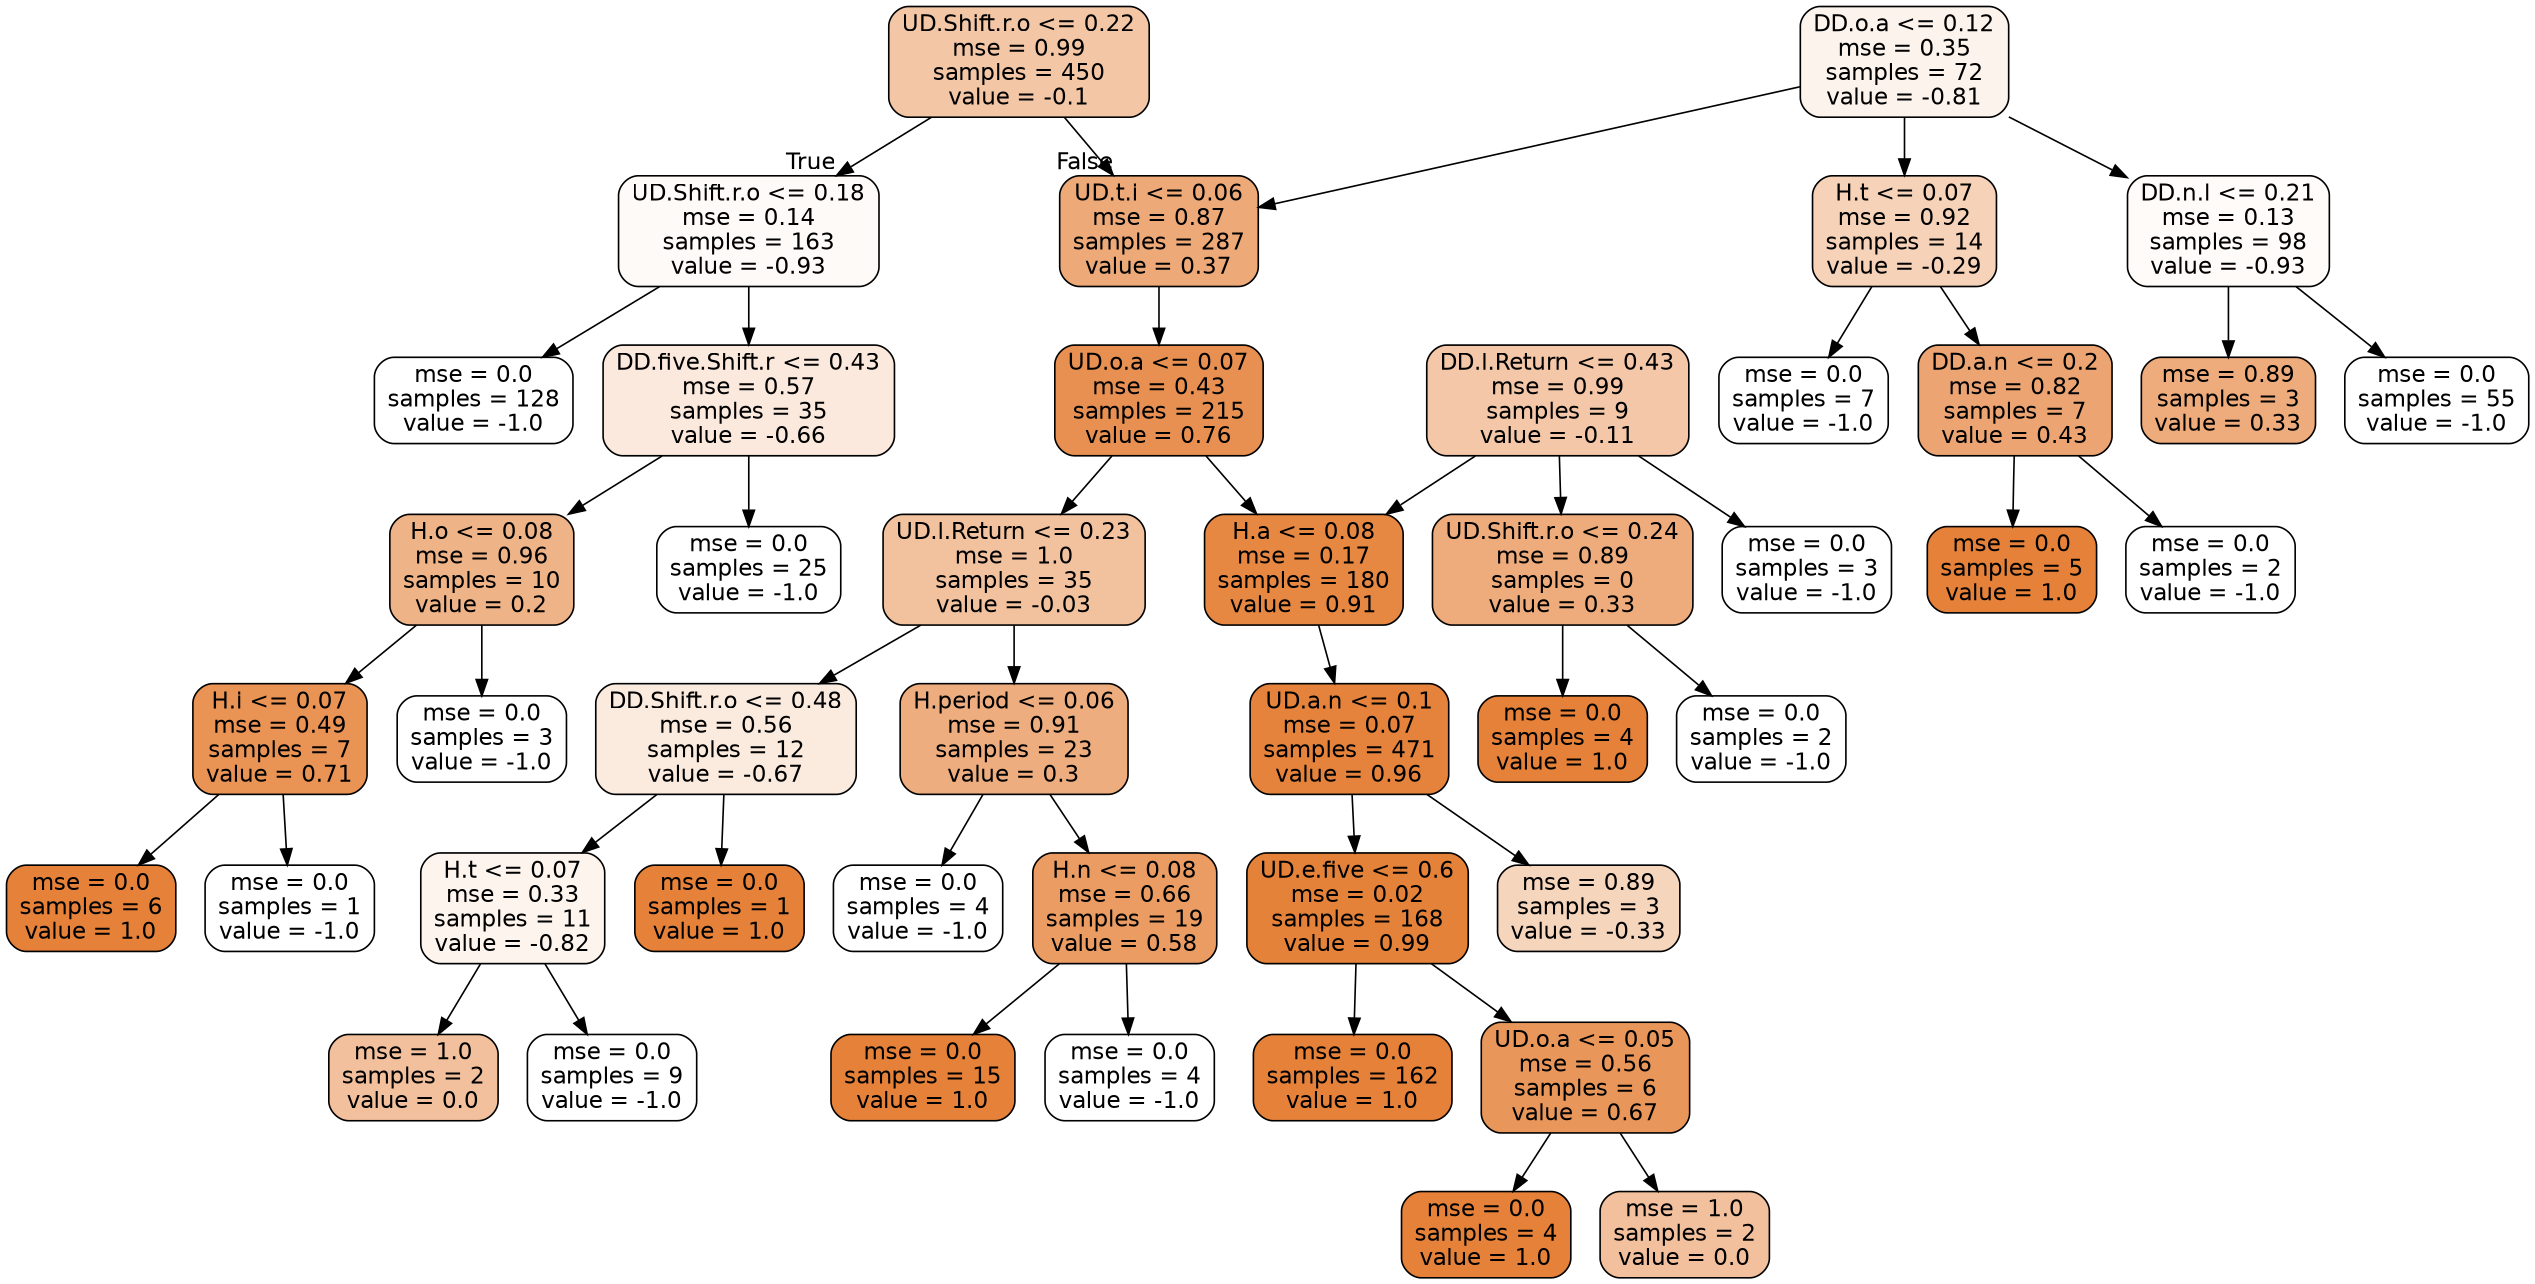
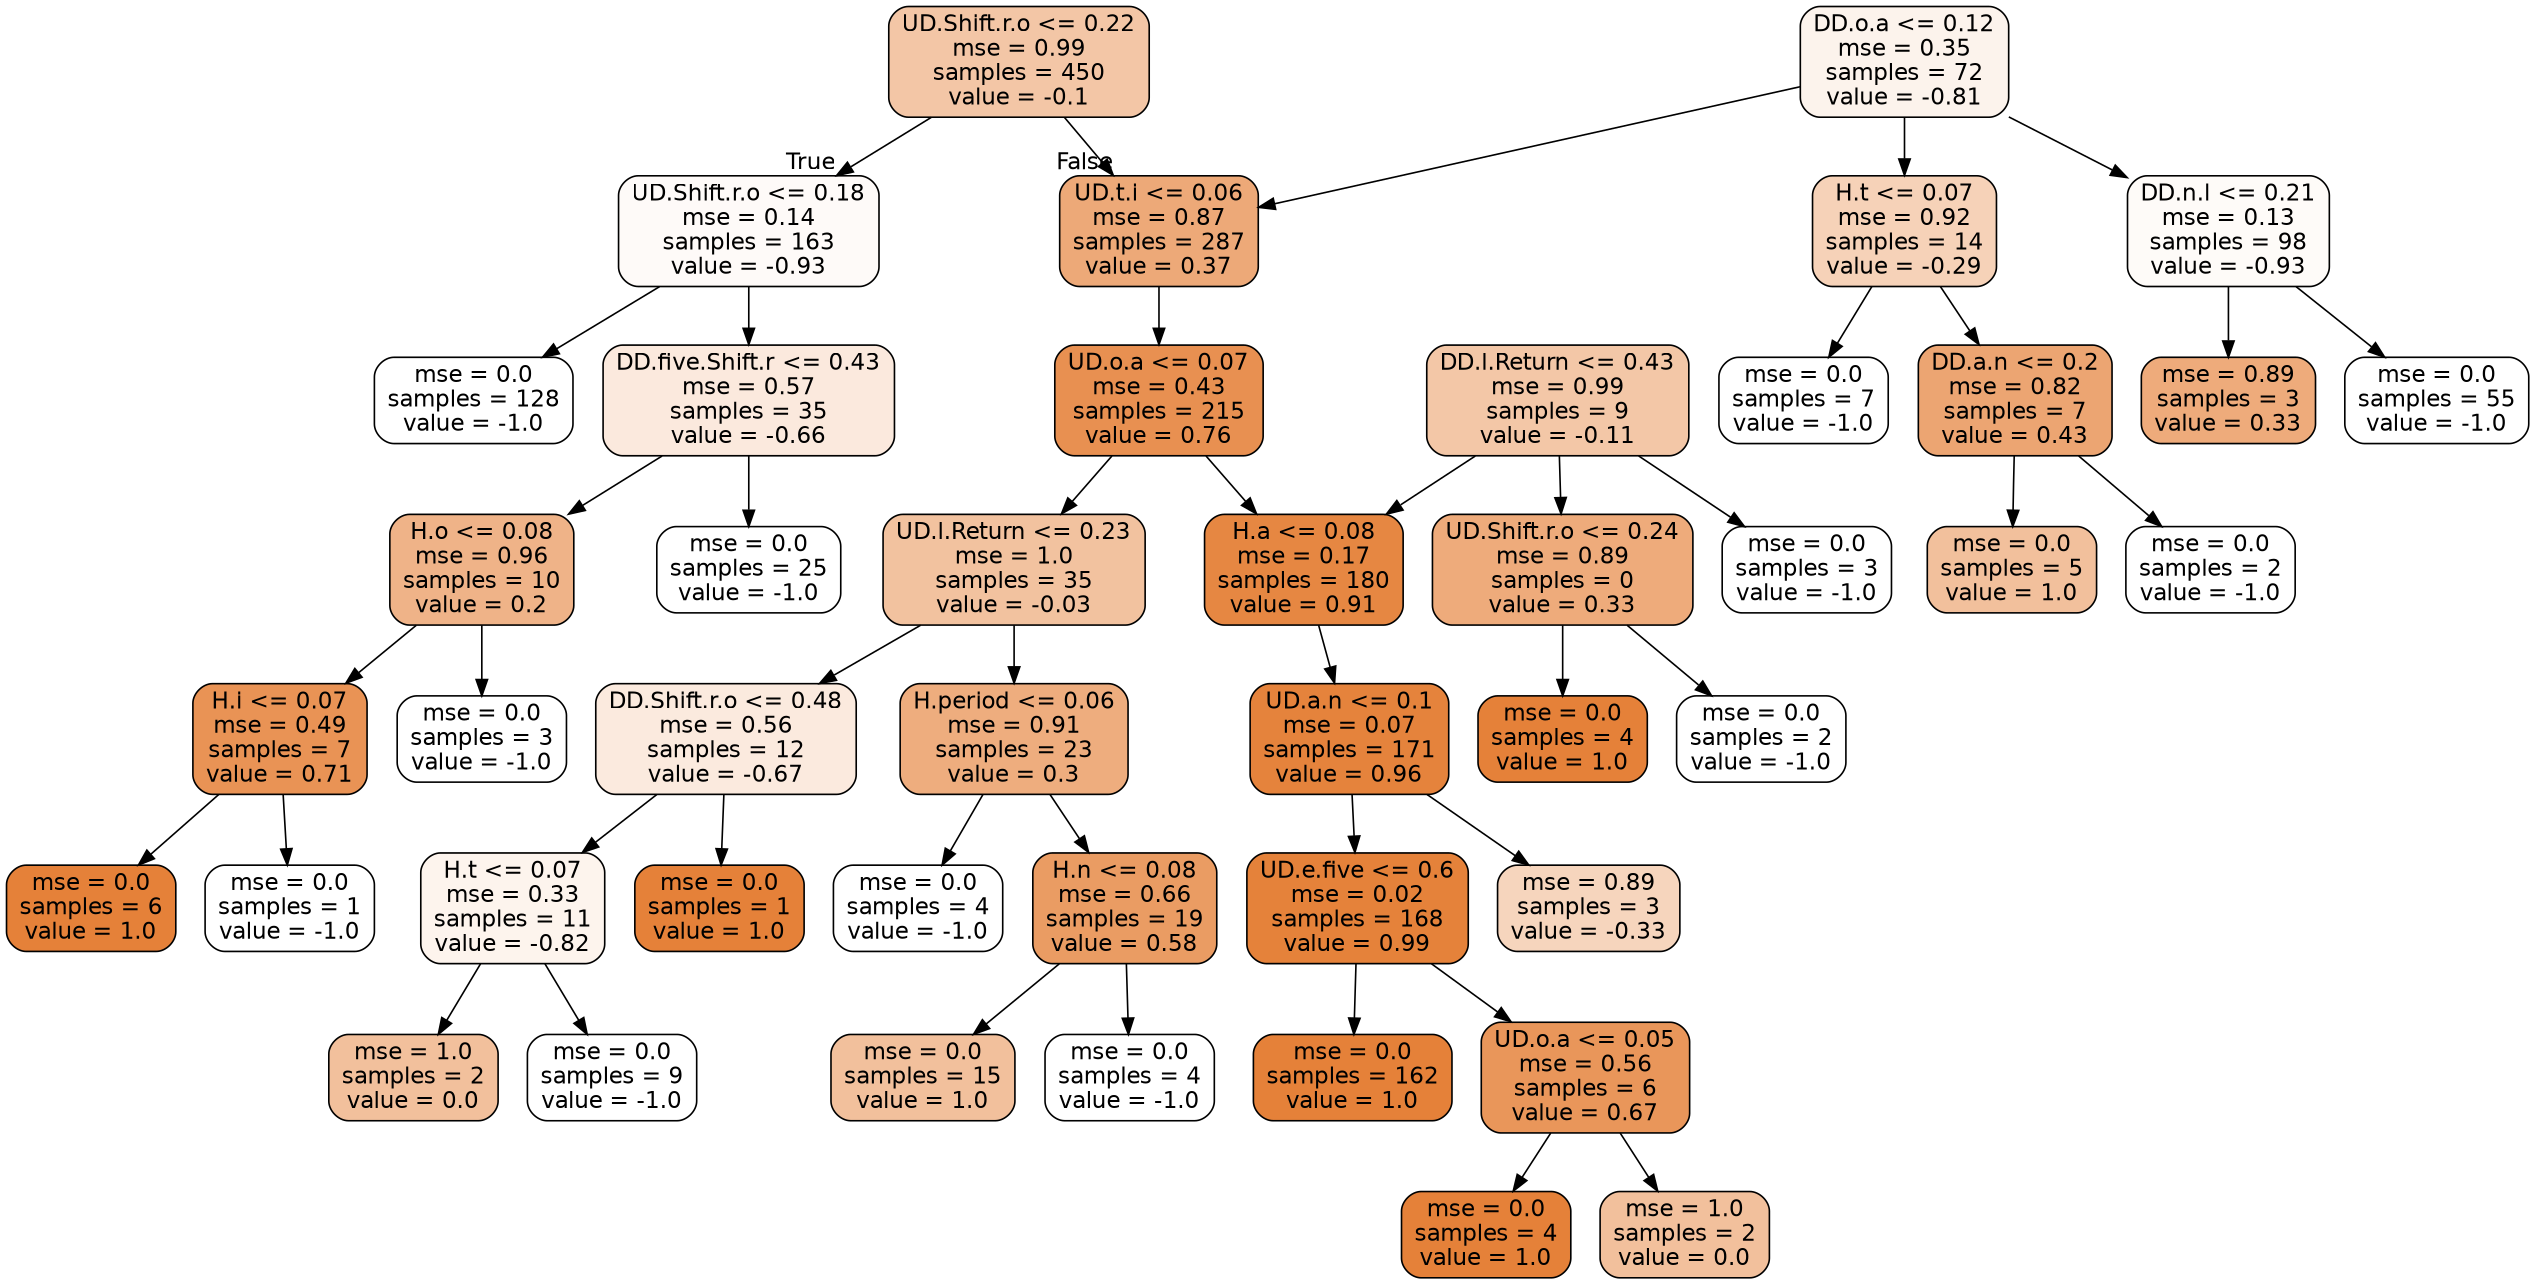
node "mse = 0.0 samples = 5 value = 1.0": fillcolor #e58139 -> #f2c09c
node "UD.a.n <= 0.1 mse = 0.07 samples = 471 value = 0.96": label "UD.a.n <= 0.1 mse = 0.07 samples = 471 value = 0.96" -> "UD.a.n <= 0.1 mse = 0.07 samples = 171 value = 0.96"
node "mse = 0.0 samples = 15 value = 1.0": fillcolor #e58139 -> #f2c09c
